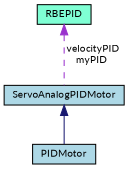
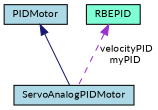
edge "PIDMotor" -> "ServoAnalogPIDMotor": reversed
